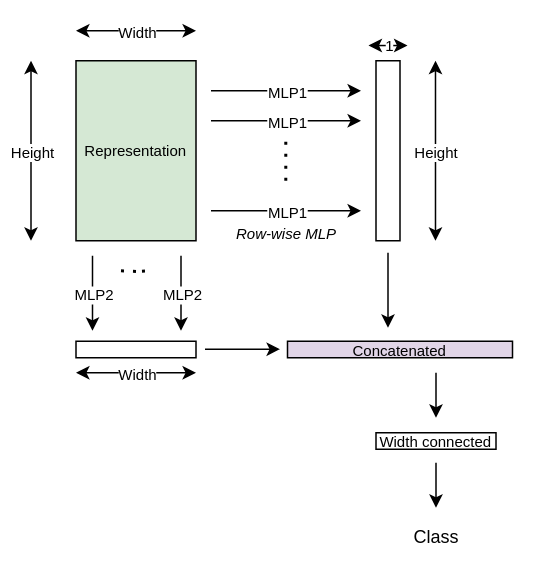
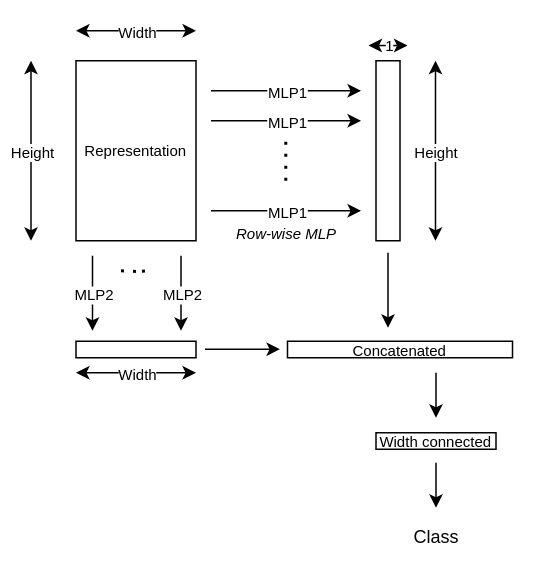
node "Representation": fillcolor #d5e8d4 -> #ffffff
node "Concatenated": fillcolor #e1d5e7 -> #ffffff
